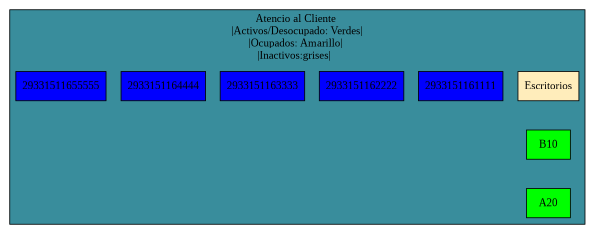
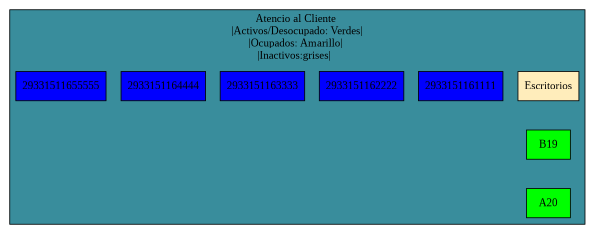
node "B10": label "B10" -> "B19"
